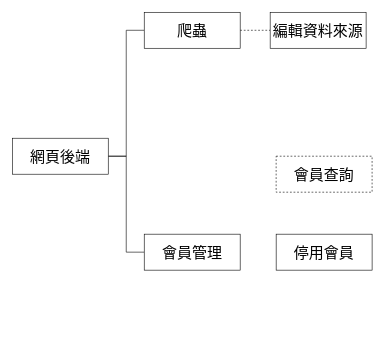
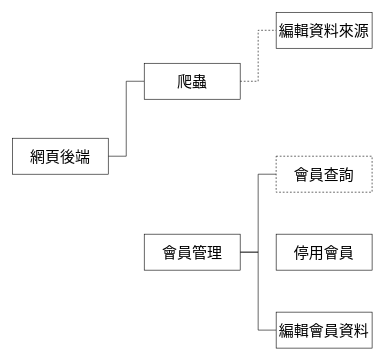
node "爬蟲": moved (192, 30) -> (192, 81)
node "編輯資料來源": moved (318, 30) -> (324, 30)
edge "會員查詢" -- "會員管理": added
edge "網頁後端" -- "會員管理": removed
edge "會員管理" -- "編輯會員資料": added
node "編輯會員資料": added
